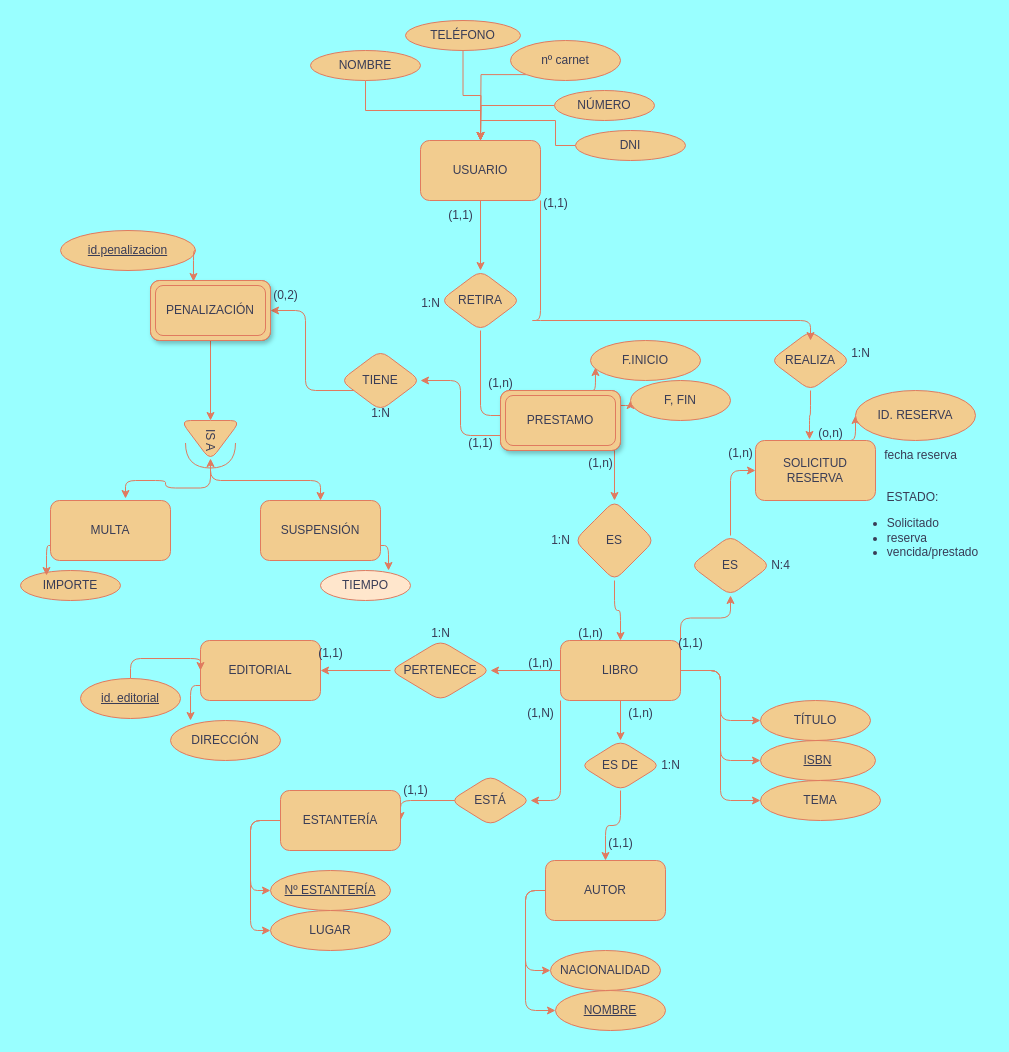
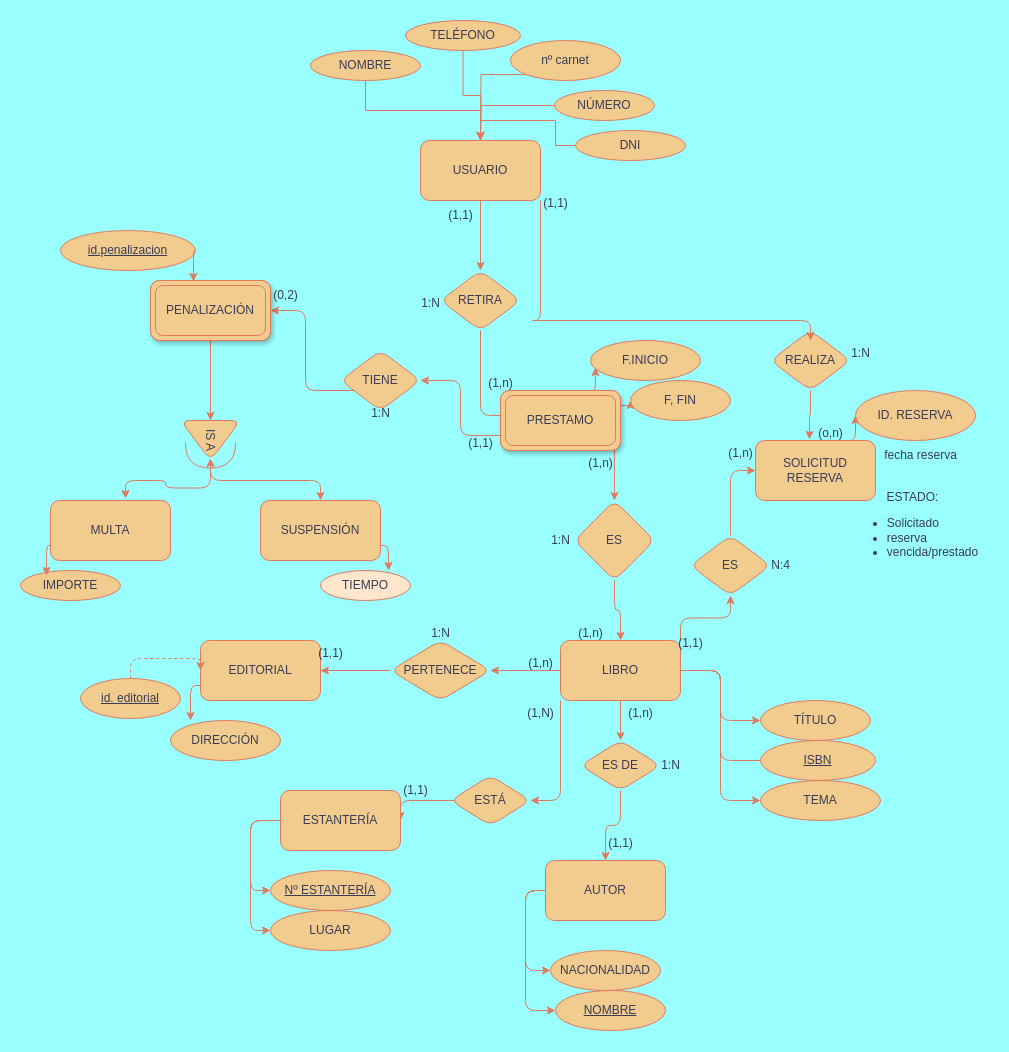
edge "id. editorial" -> "EDITORIAL": style solid -> dashed
edge "LIBRO" -> "ISBN": arrowhead classic -> none
